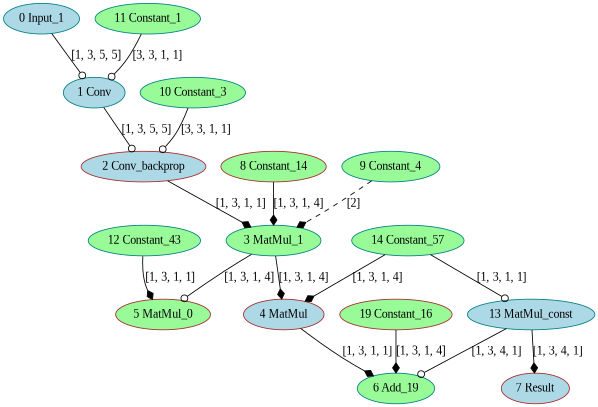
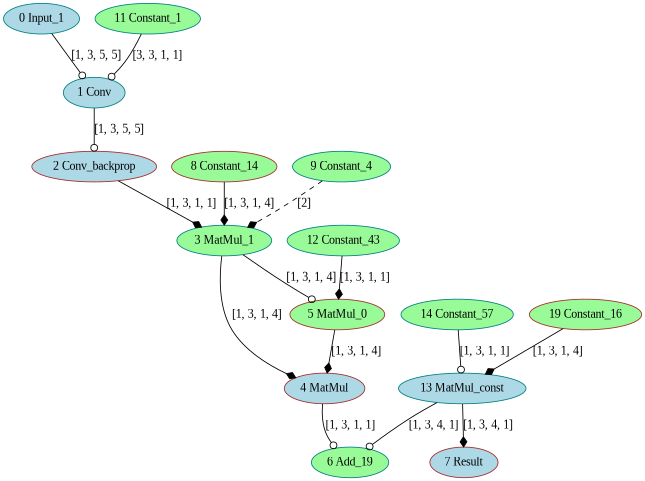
node "10 Constant_3": removed
edge "14 Constant_57" -> "4 MatMul": now "5 MatMul_0" -> "4 MatMul"
edge "19 Constant_16" -> "6 Add_19": now "19 Constant_16" -> "13 MatMul_const"
edge "4 MatMul" -> "6 Add_19": arrowhead diamond -> odot
